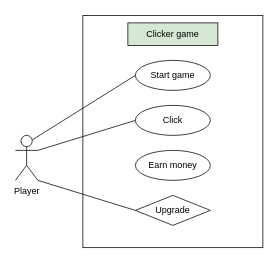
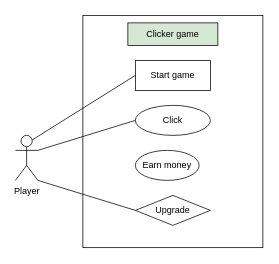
node "Start game": shape ellipse -> rectangle
node "Earn money": size 75x30 -> 64x30
